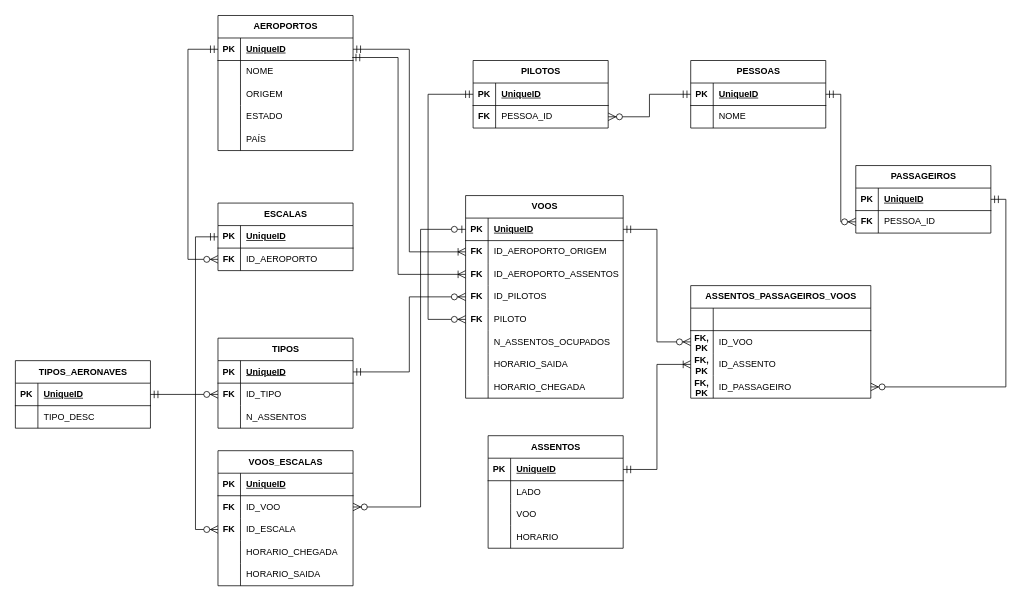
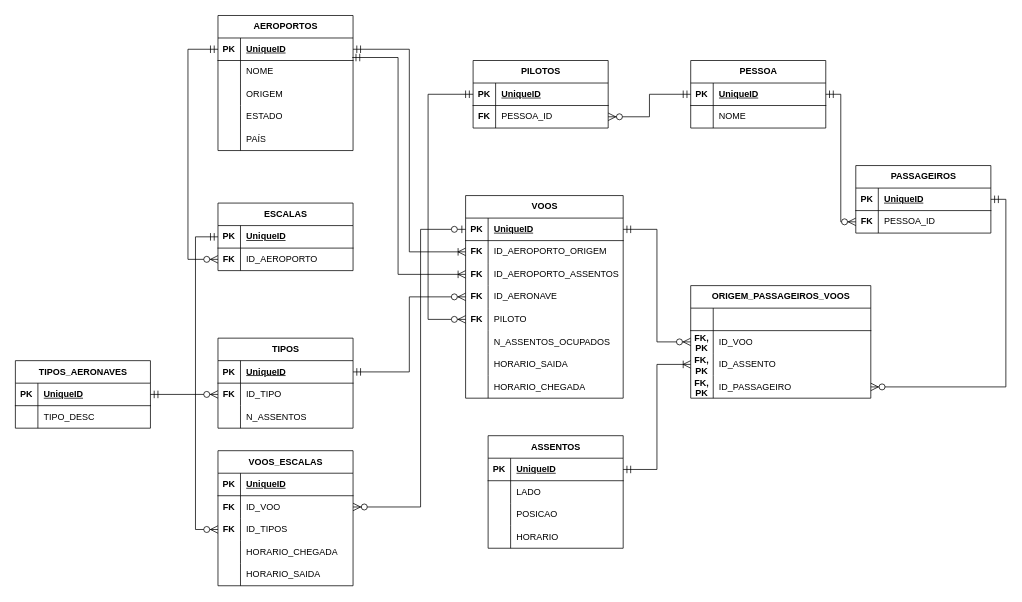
node "PESSOAS": label "PESSOAS" -> "PESSOA"
node "ID_PILOTOS": label "ID_PILOTOS" -> "ID_AERONAVE"
node "ASSENTOS_PASSAGEIROS_VOOS": label "ASSENTOS_PASSAGEIROS_VOOS" -> "ORIGEM_PASSAGEIROS_VOOS"
node "VOO": label "VOO" -> "POSICAO"
node "ID_ESCALA": label "ID_ESCALA" -> "ID_TIPOS"
